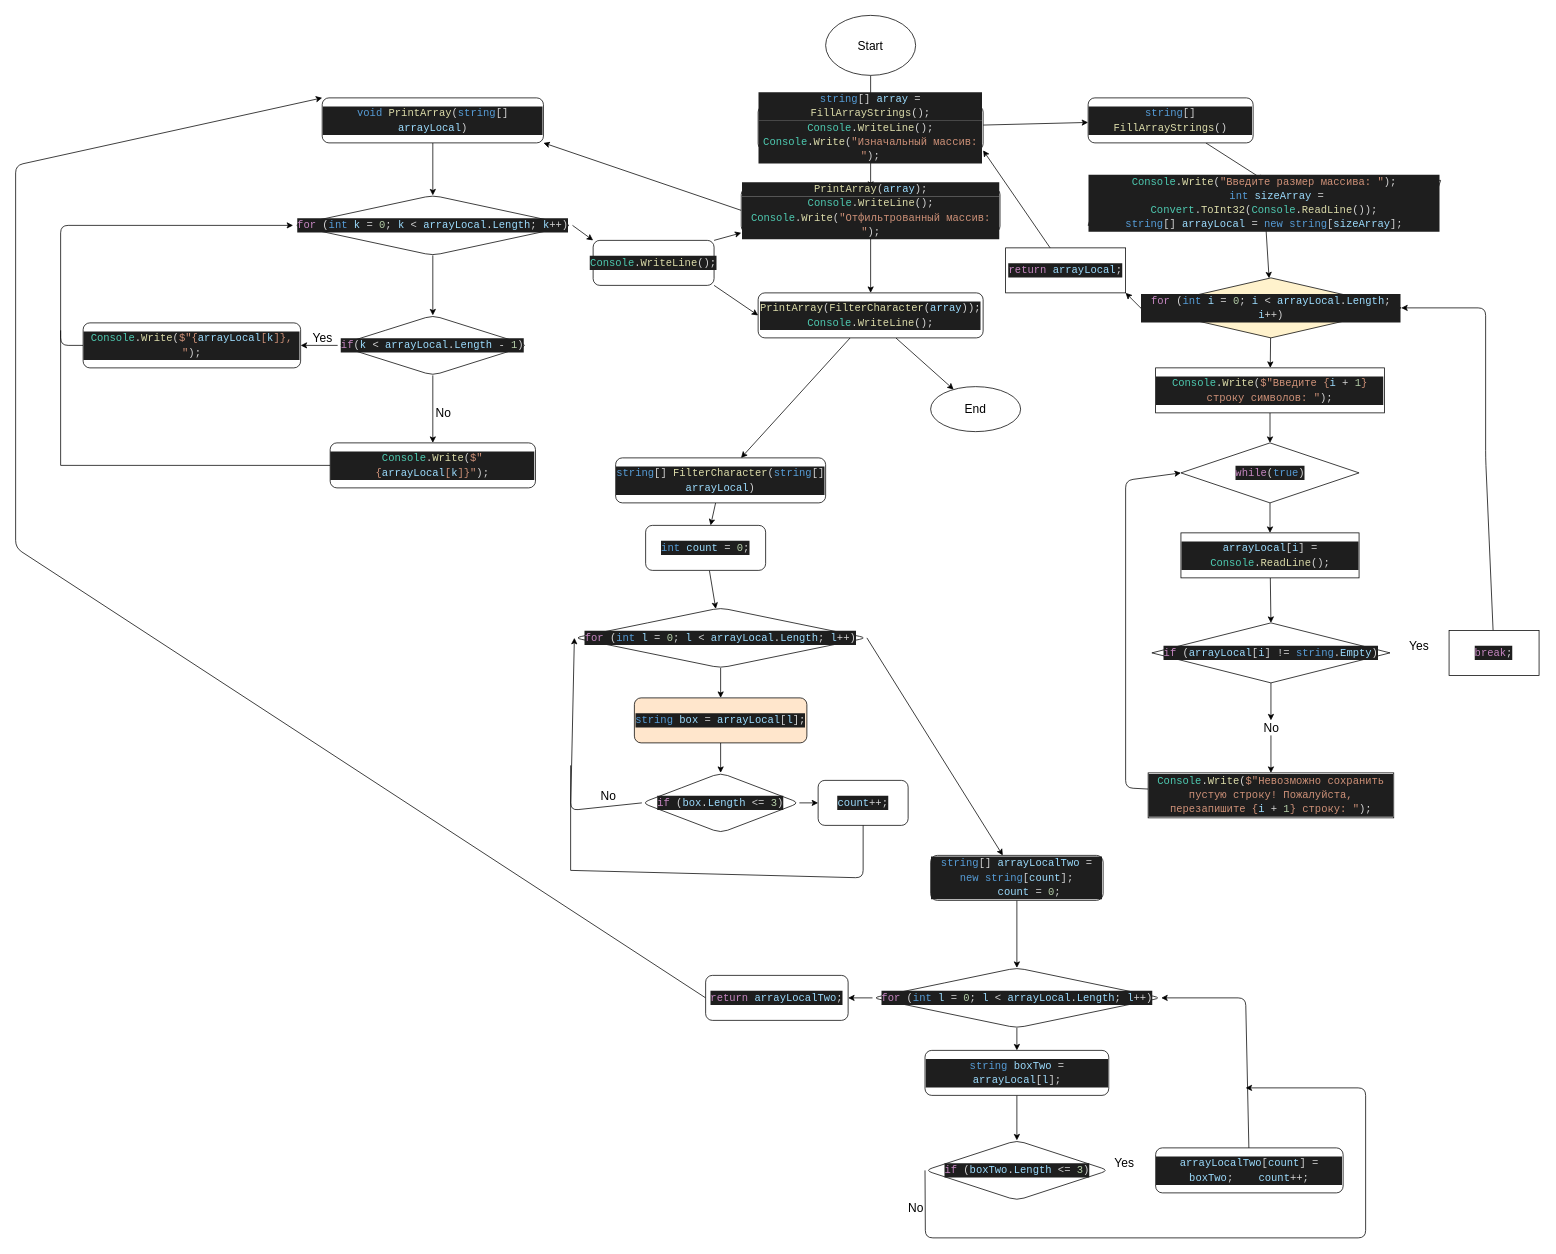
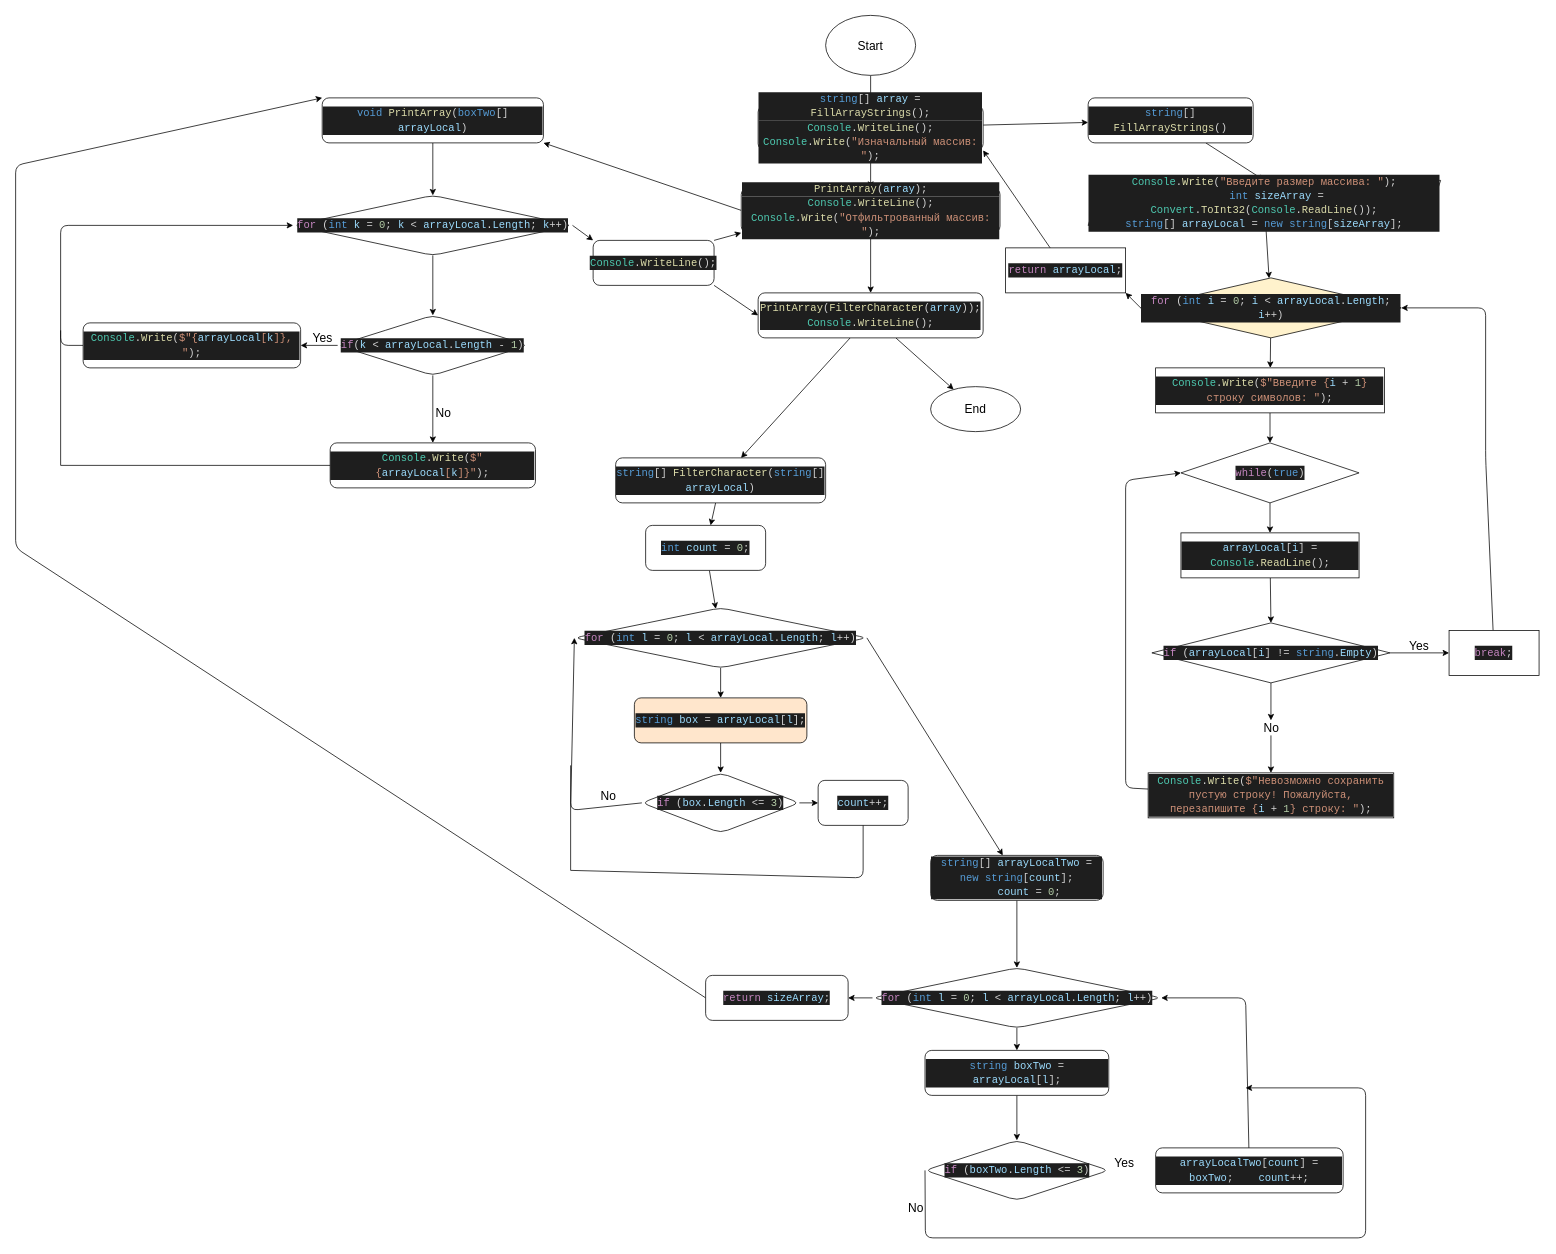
node "void PrintArray(string[] arrayLocal)": label "void PrintArray(string[] arrayLocal)" -> "void PrintArray(boxTwo[] arrayLocal)"
edge "if (arrayLocal[i] != string.Empty)" -> "break;": added
node "return arrayLocalTwo;": label "return arrayLocalTwo;" -> "return sizeArray;"
